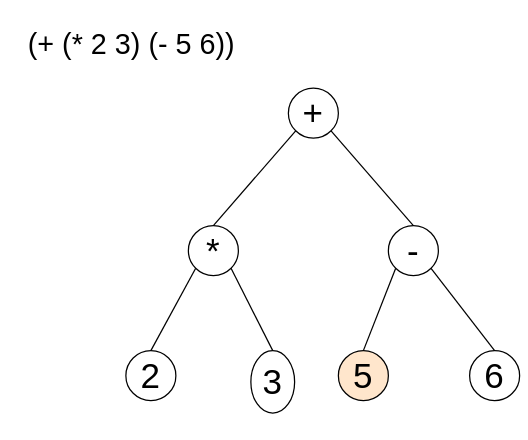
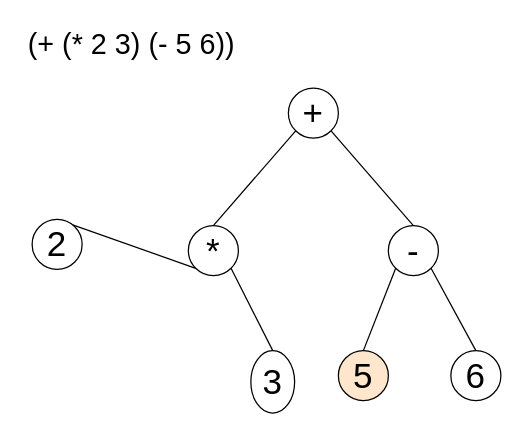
node "2": moved (151, 376) -> (57, 244)
node "6": moved (494, 376) -> (476, 376)
